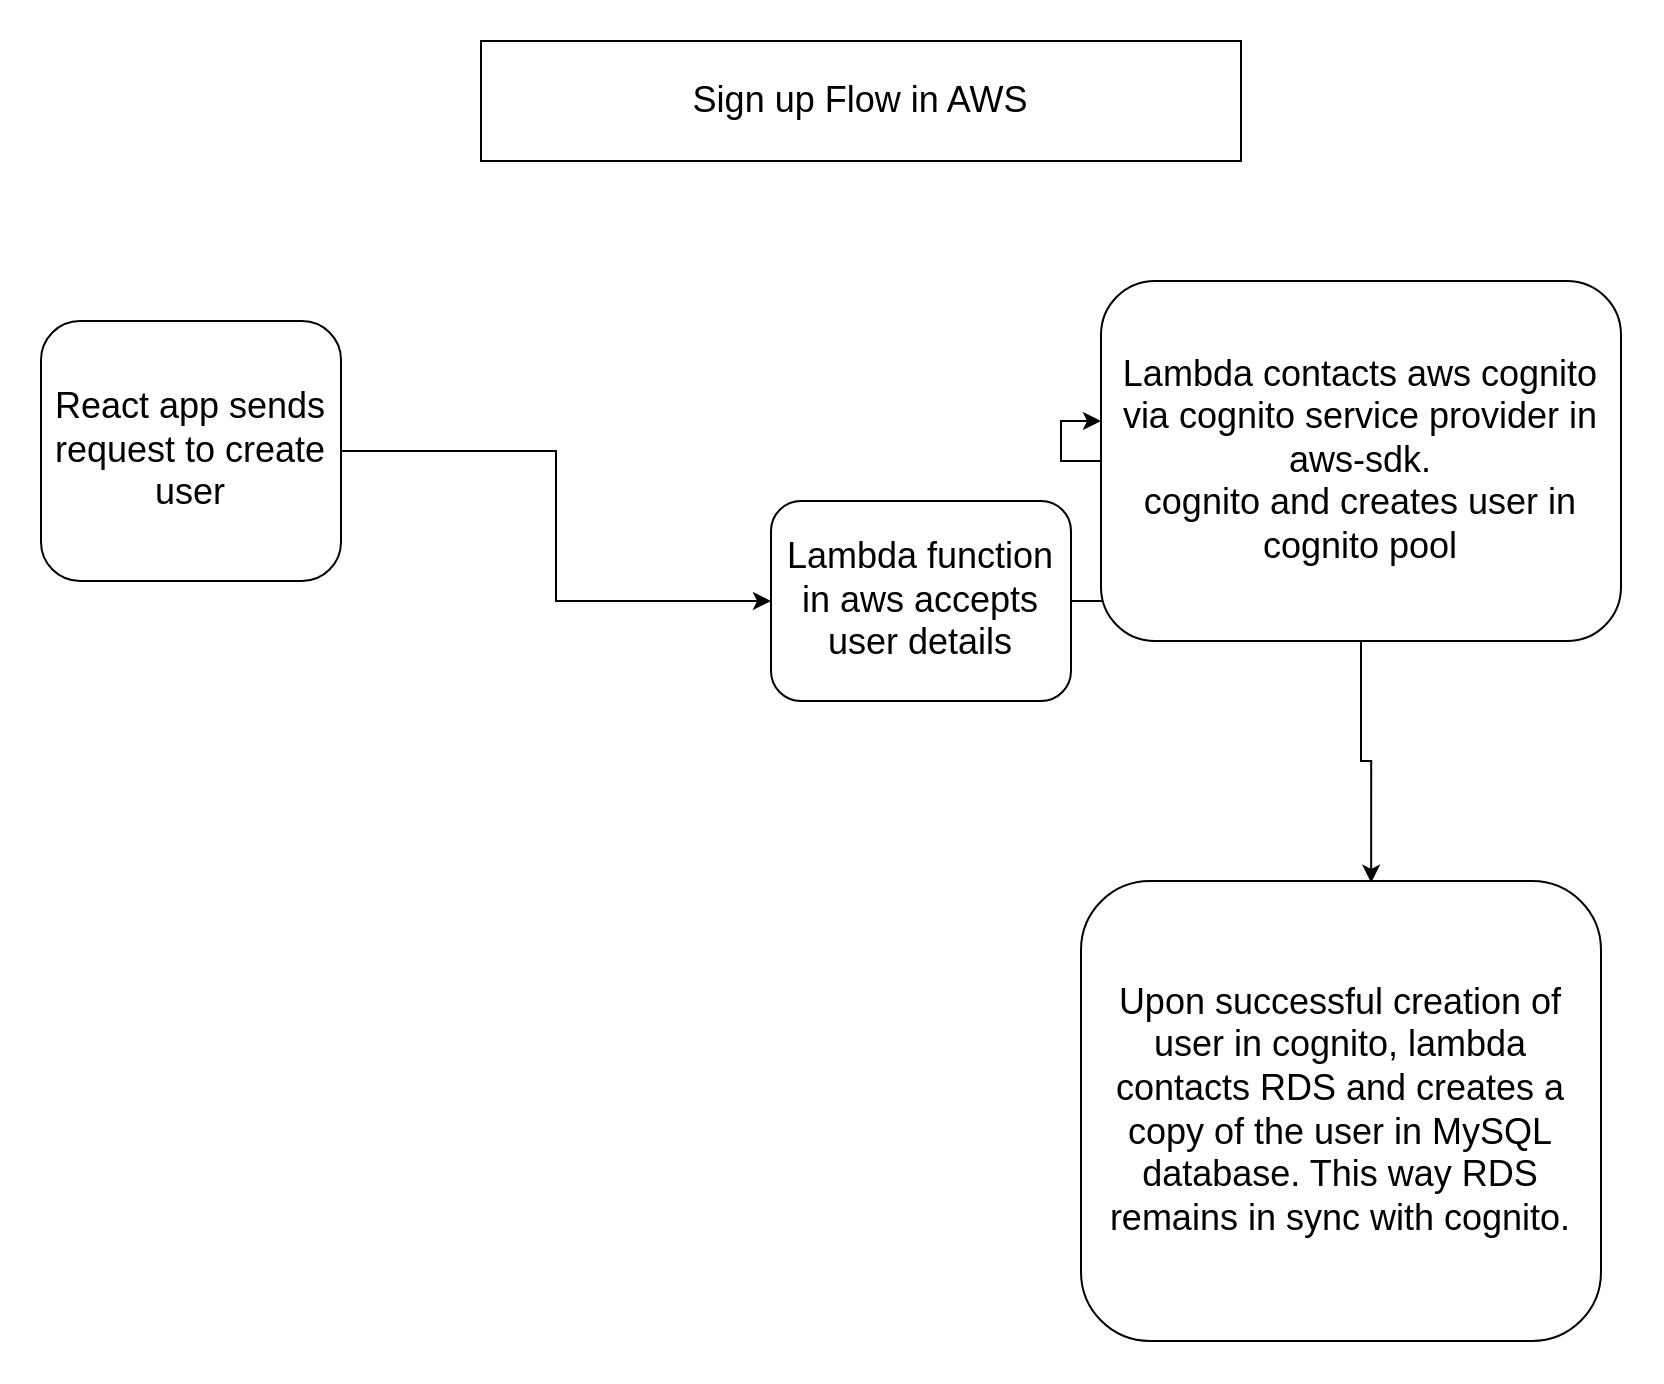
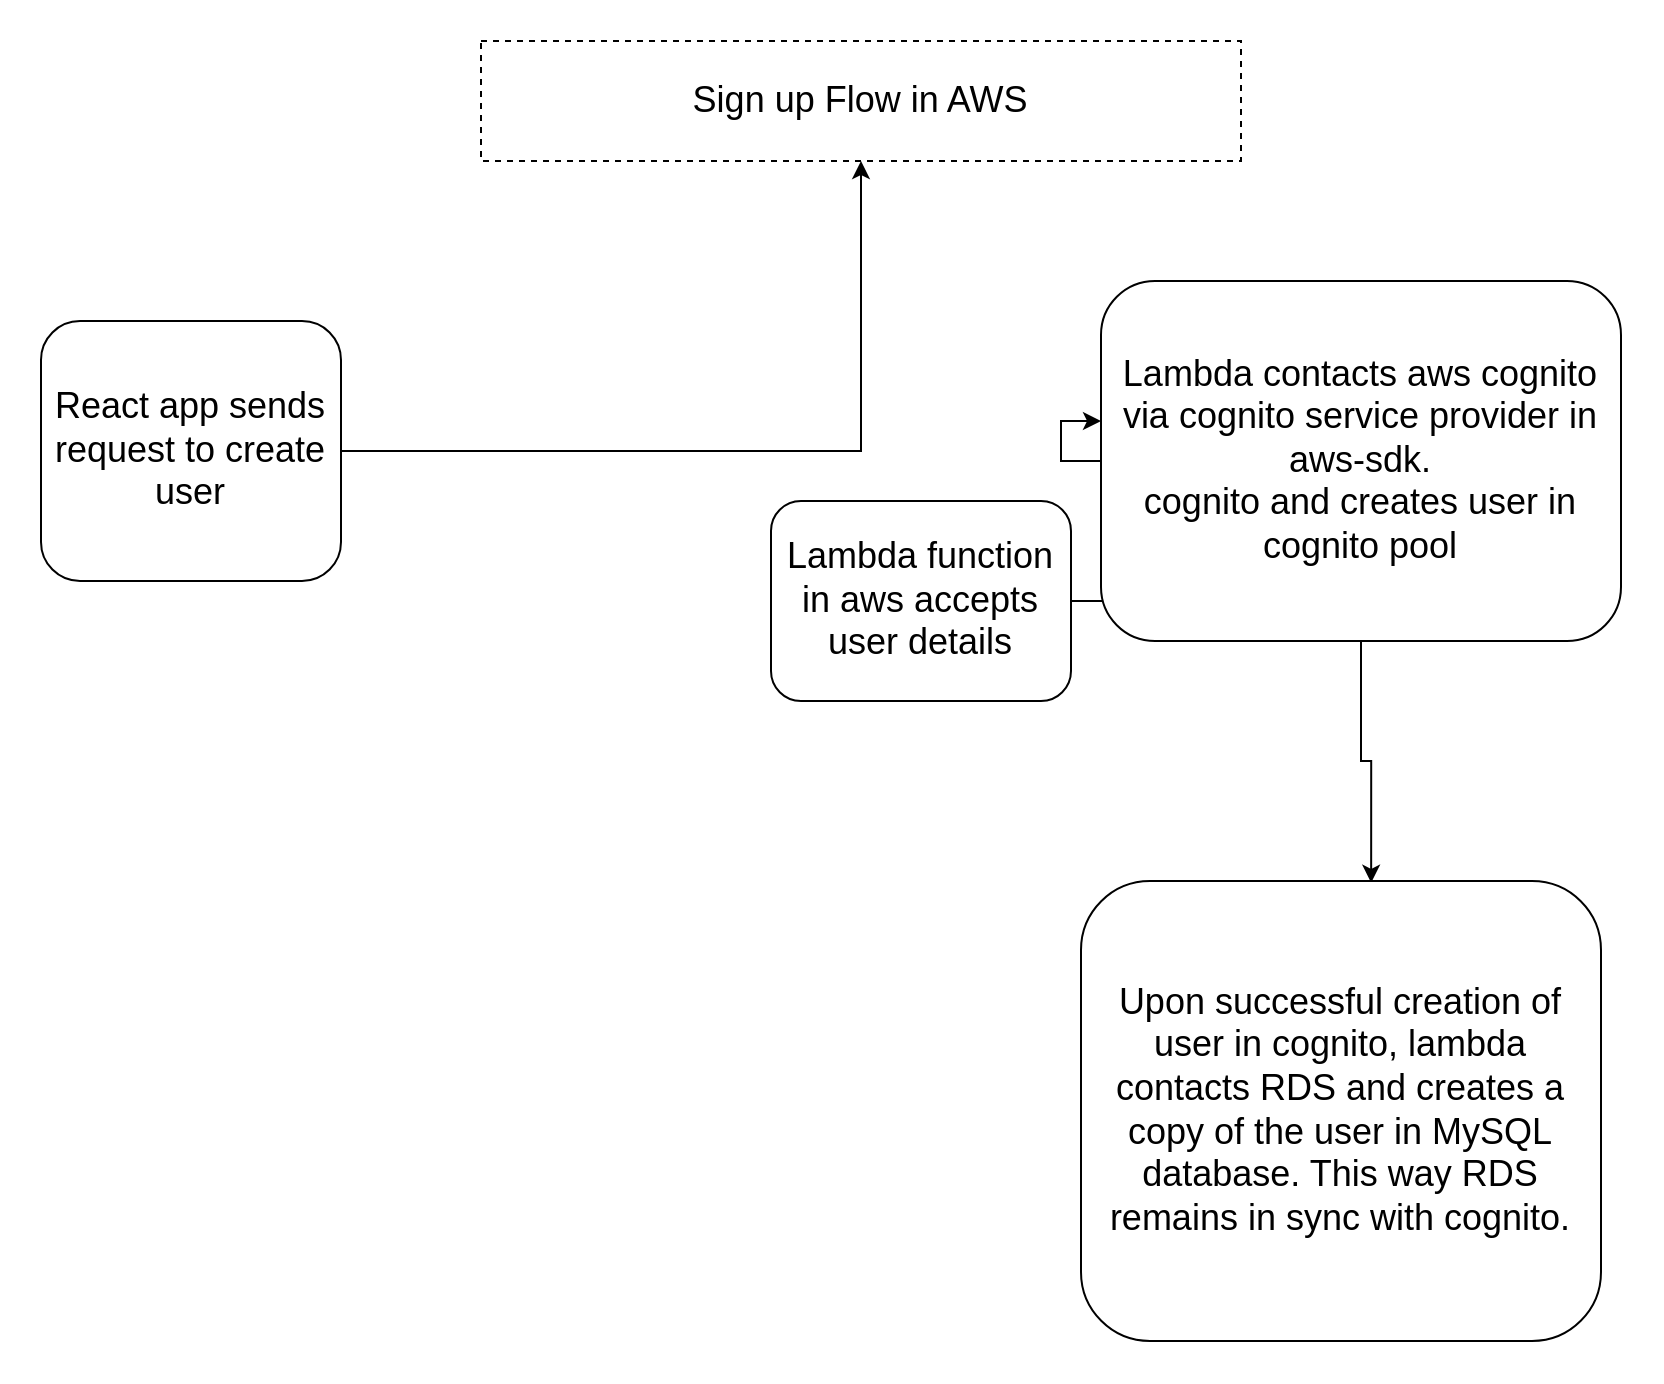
node "Sign up Flow in AWS": style solid -> dashed
edge "React app sends request to create user" -> "Lambda function in aws accepts user details": now "React app sends request to create user" -> "Sign up Flow in AWS"
